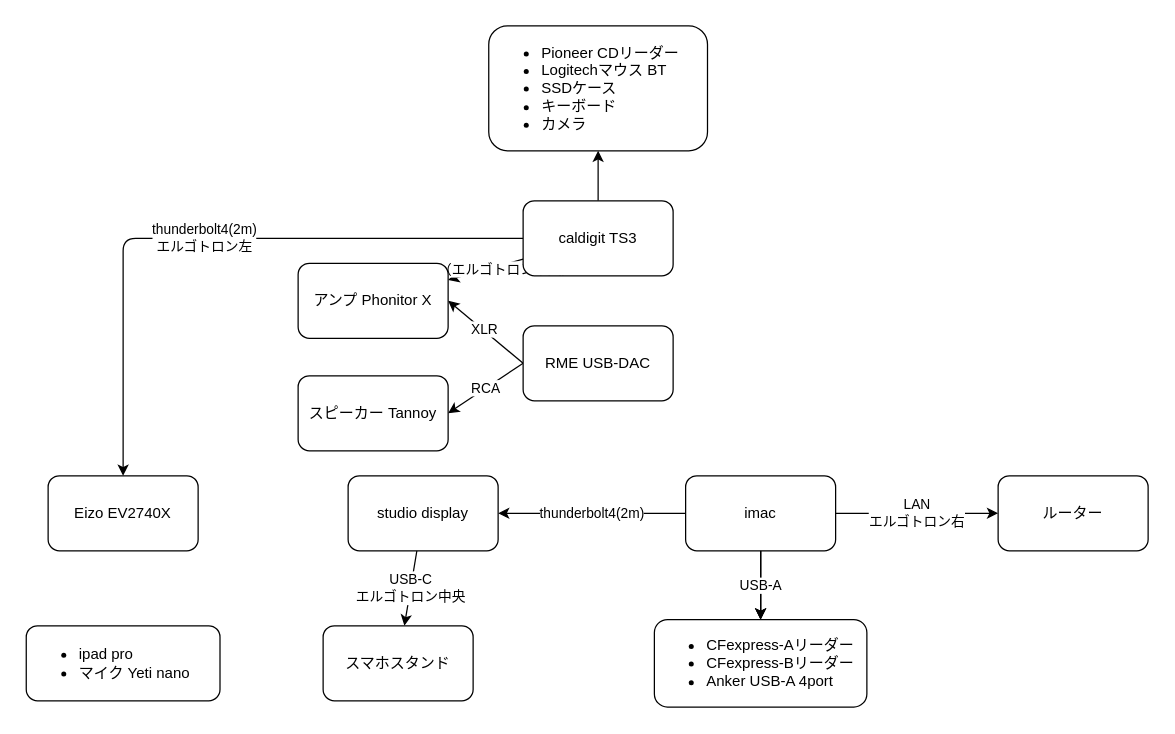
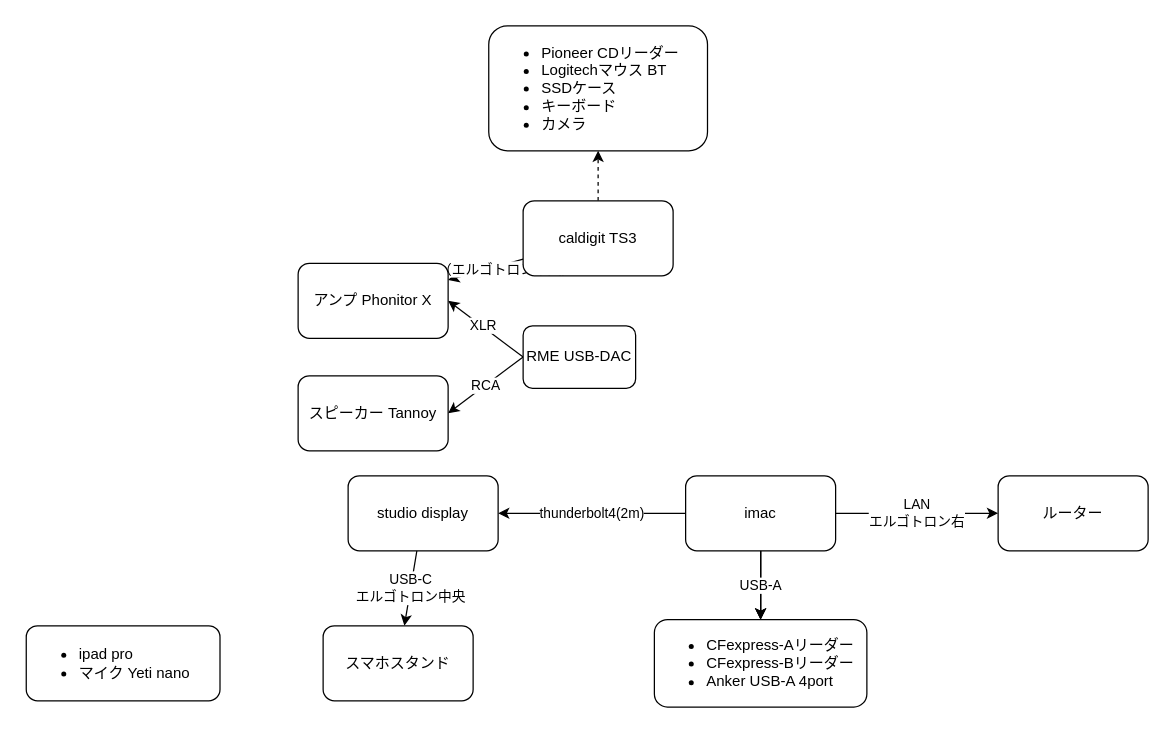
edge "caldigit TS3" -> "Pioneer CDリーダー Logitechマウス BT SSDケース キーボード カメラ": style solid -> dashed
edge "caldigit TS3" -> "Eizo EV2740X": removed, label "thunderbolt4(2m) エルゴトロン左"
node "RME USB-DAC": size 150x75 -> 113x63
node "Eizo EV2740X": removed
